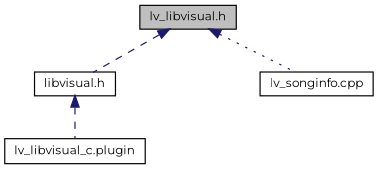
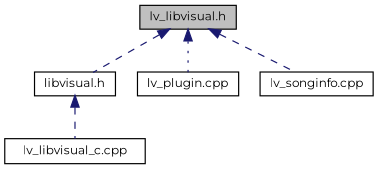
edge "lv_songinfo.cpp" -> "lv_libvisual.h": style dotted -> dashed
node "lv_plugin.cpp": added
node "lv_libvisual_c.plugin": label "lv_libvisual_c.plugin" -> "lv_libvisual_c.cpp"
